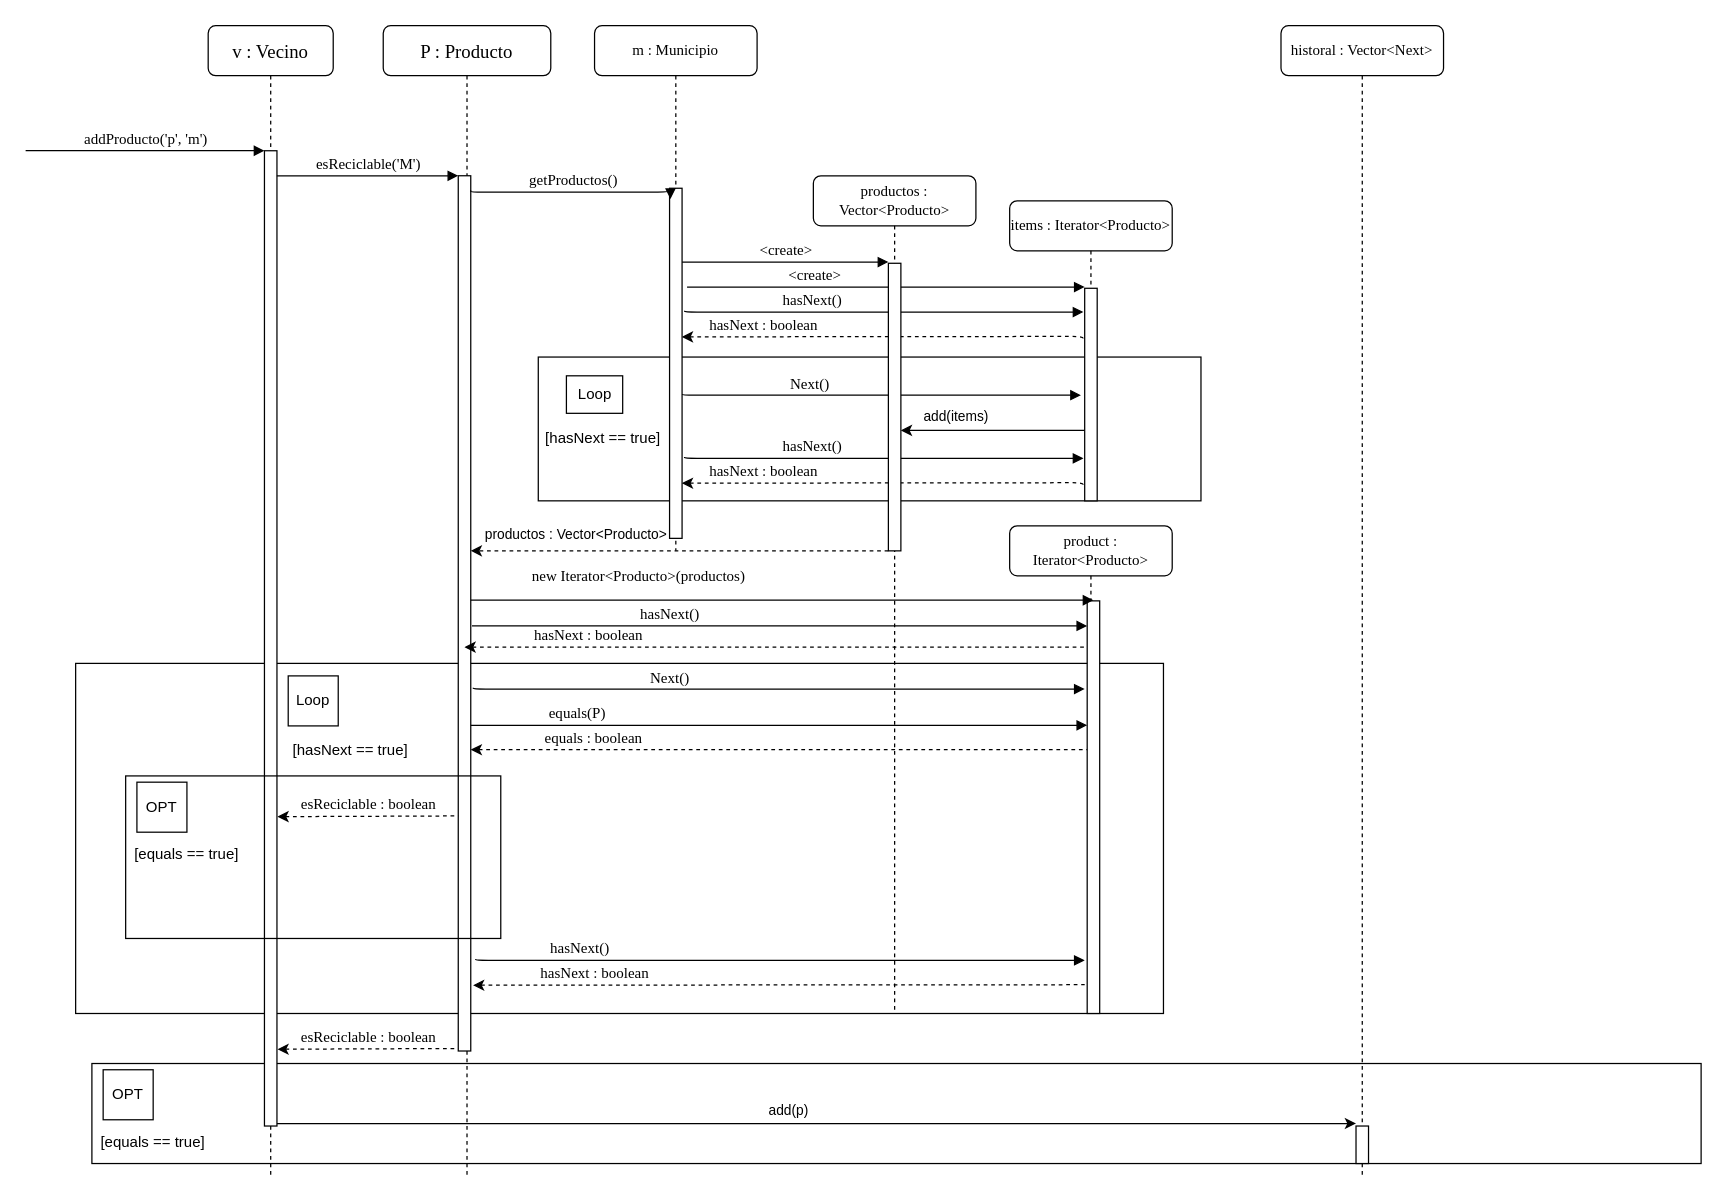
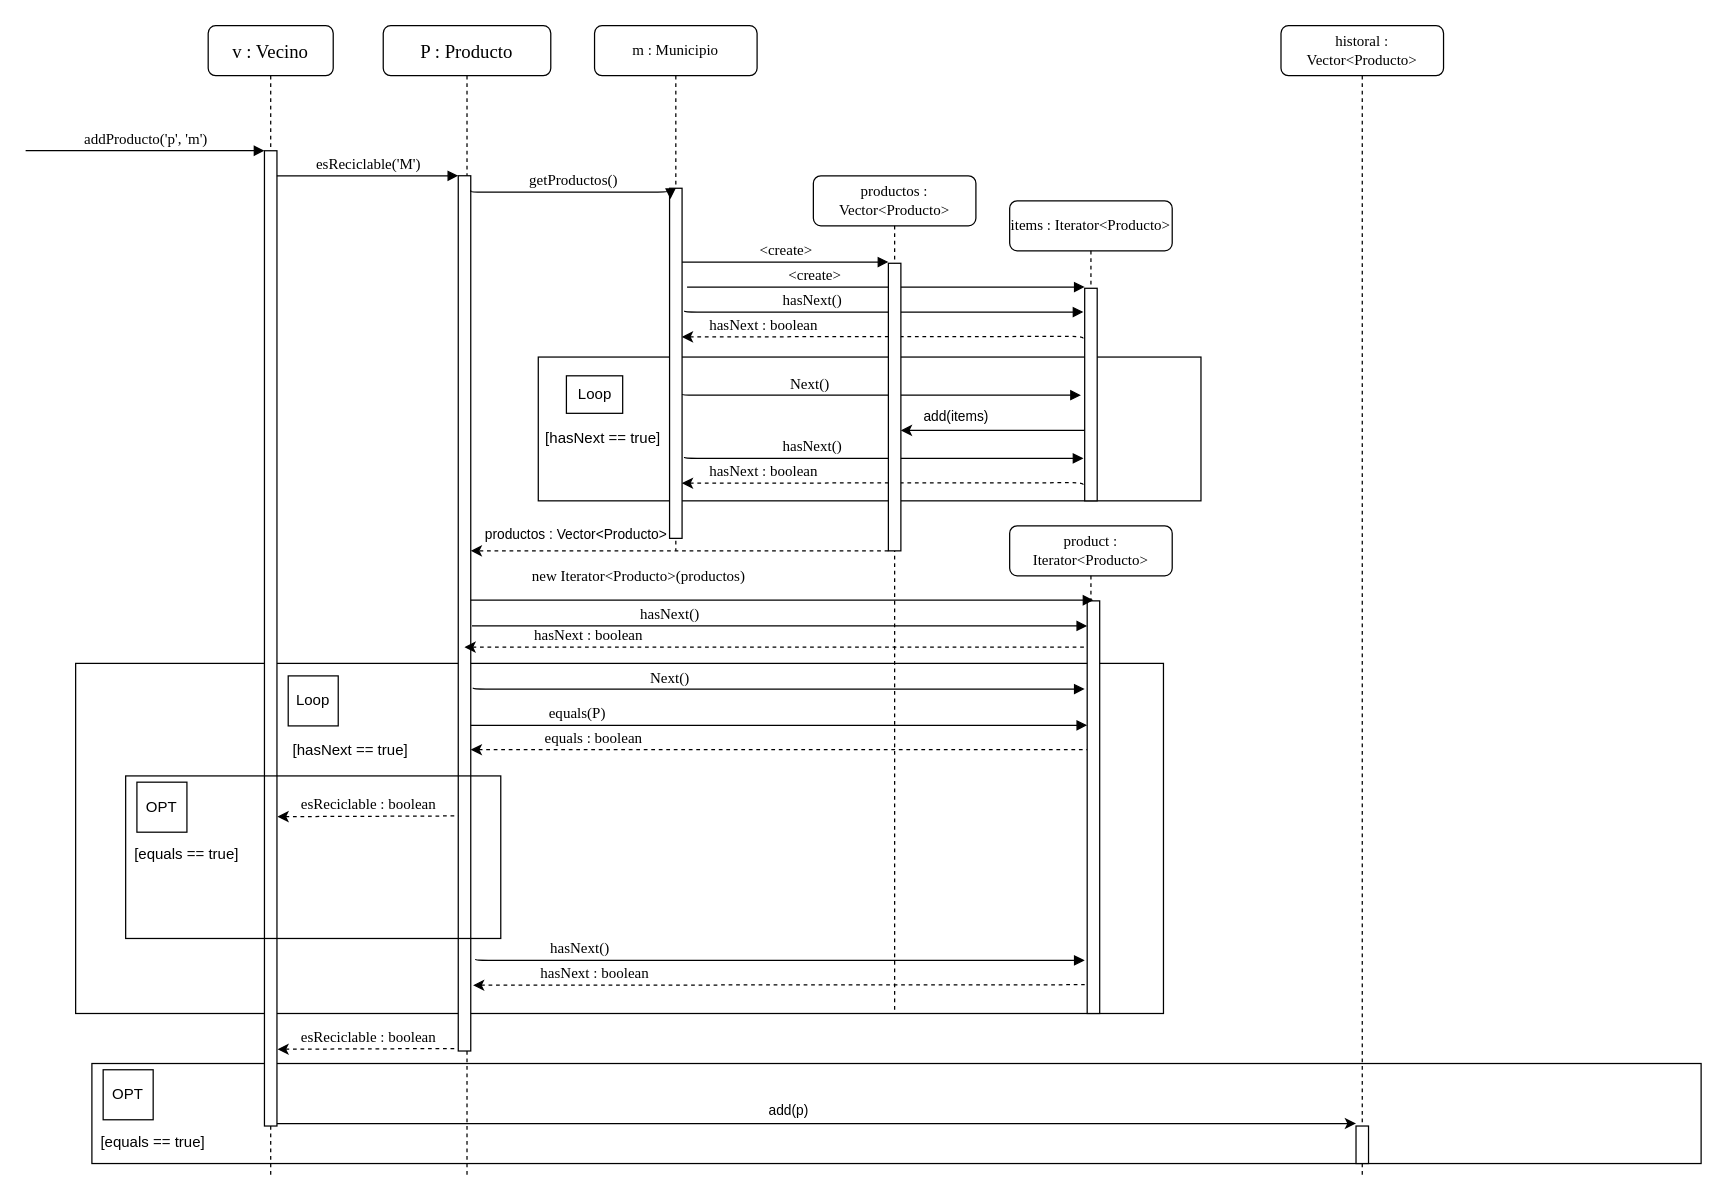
node "historal : Vector<Next>": label "historal : Vector<Next>" -> "historal : Vector<Producto>"
